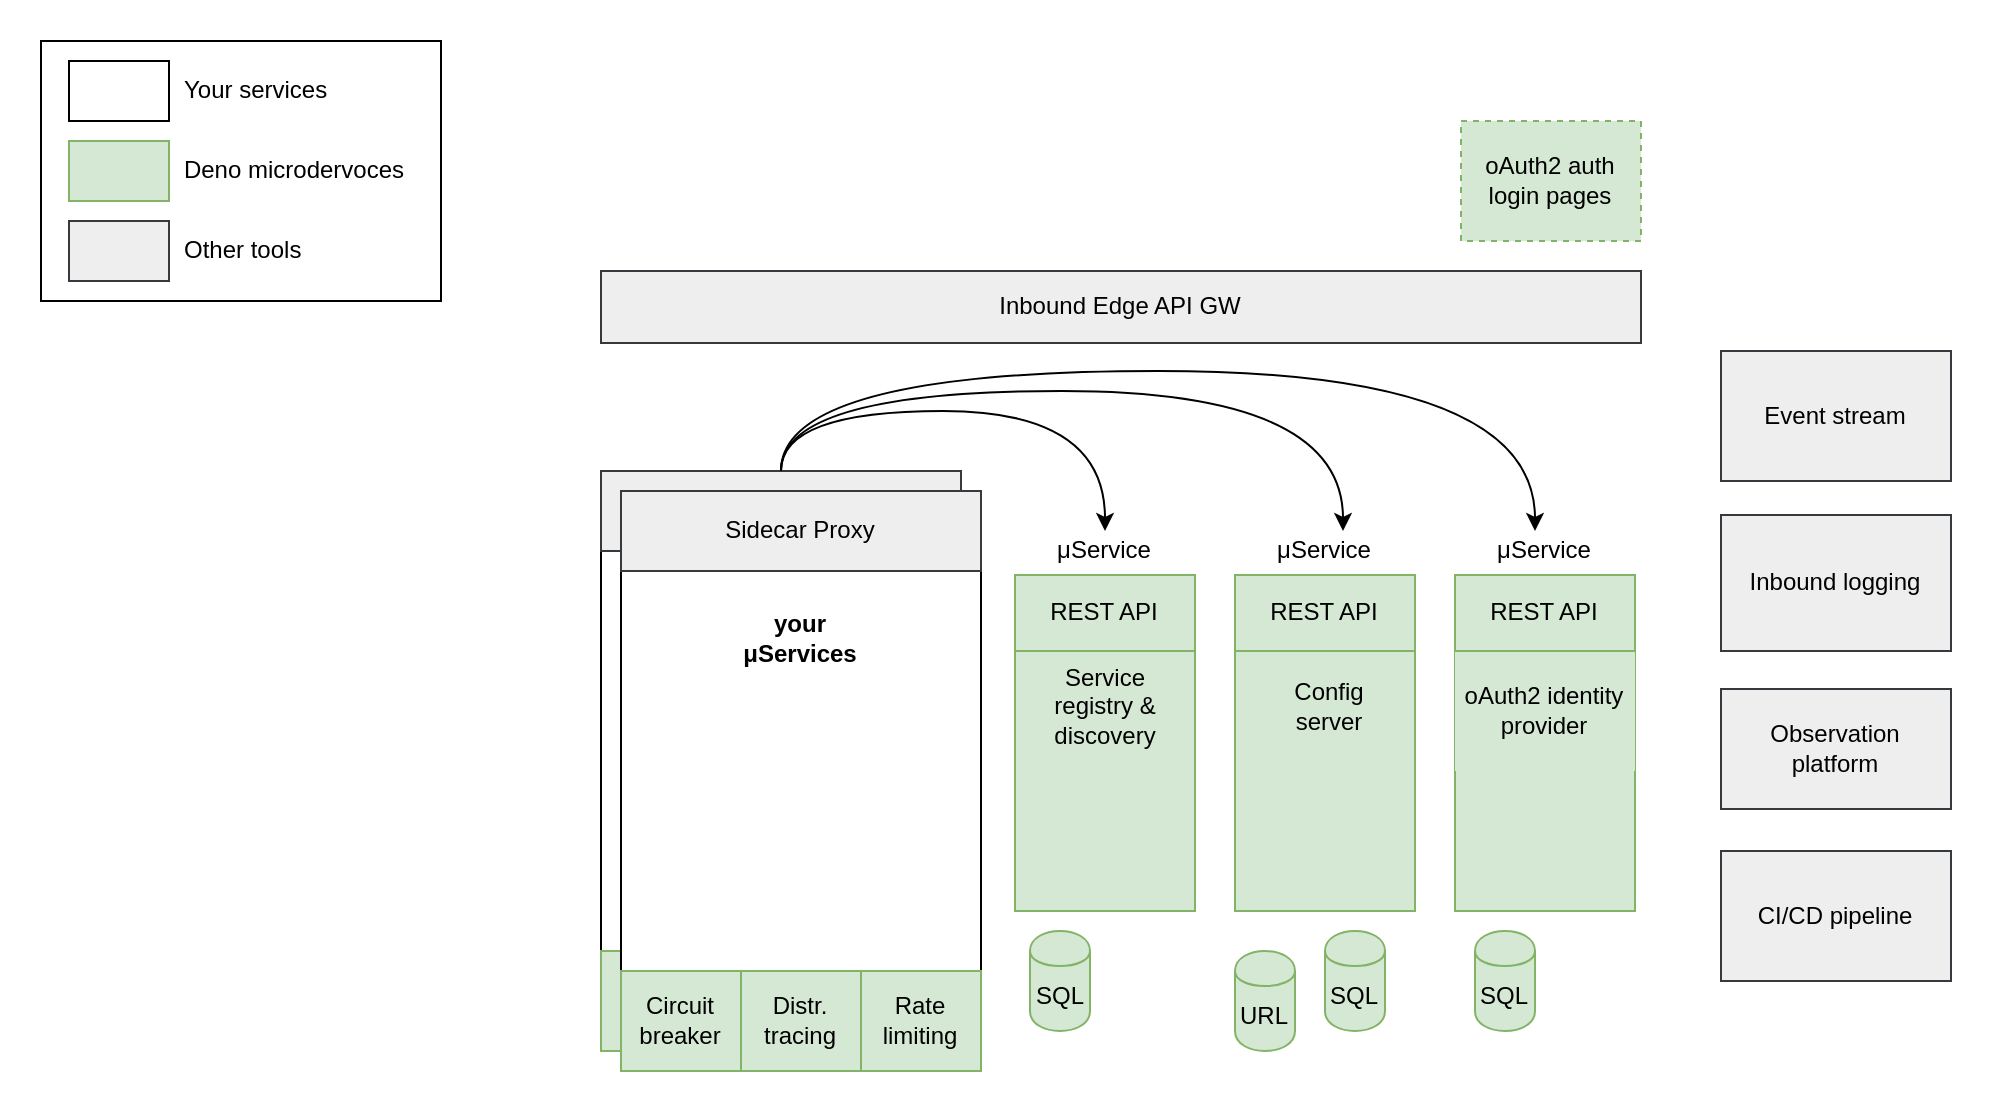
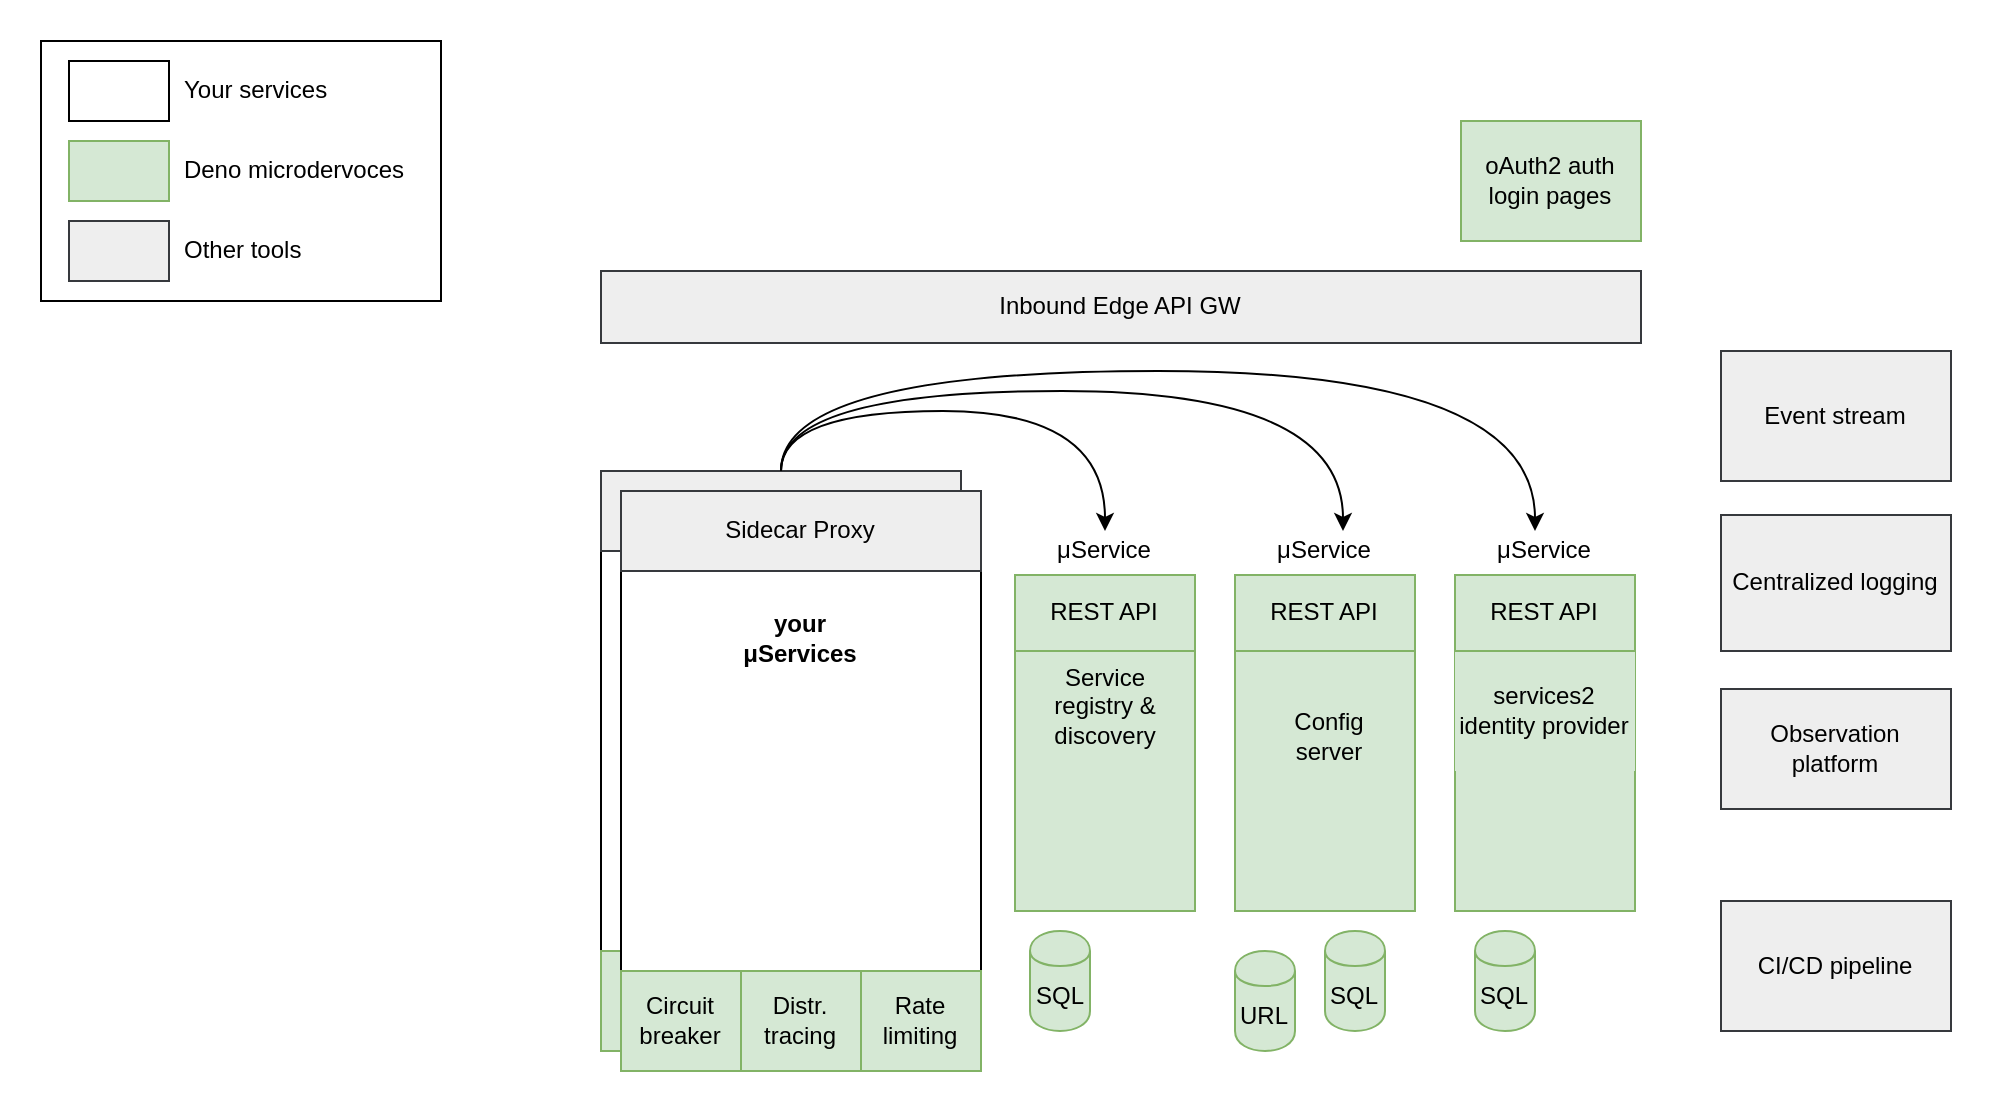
node "oAuth2 auth login pages": style dashed -> solid
node "Inbound logging": label "Inbound logging" -> "Centralized logging"
node "Config server": moved (1330, 707) -> (1330, 737)
node "oAuth2 identity provider": label "oAuth2 identity provider" -> "services2 identity provider"
node "CI/CD pipeline": moved (1836, 916) -> (1836, 966)
